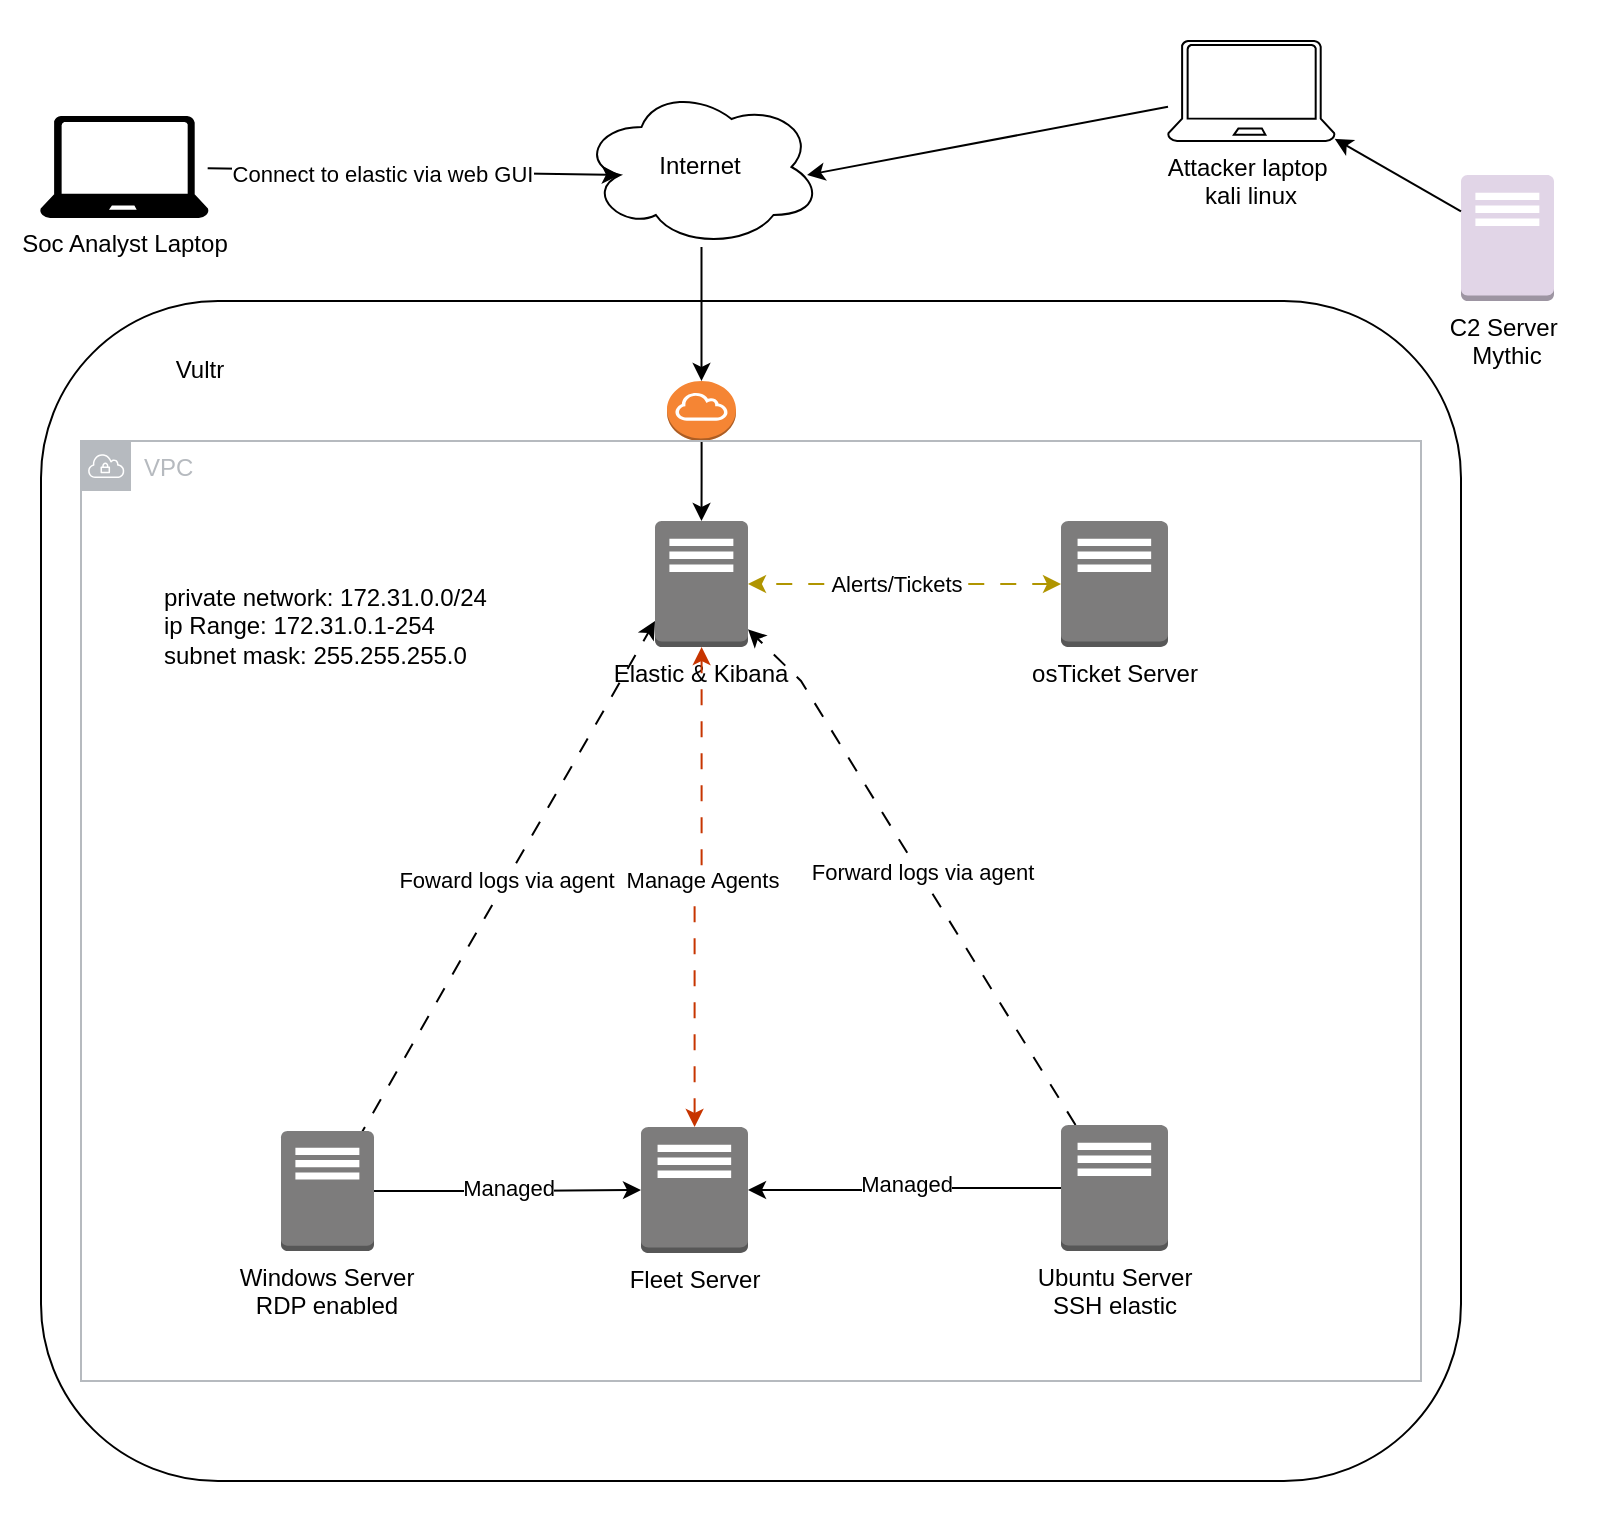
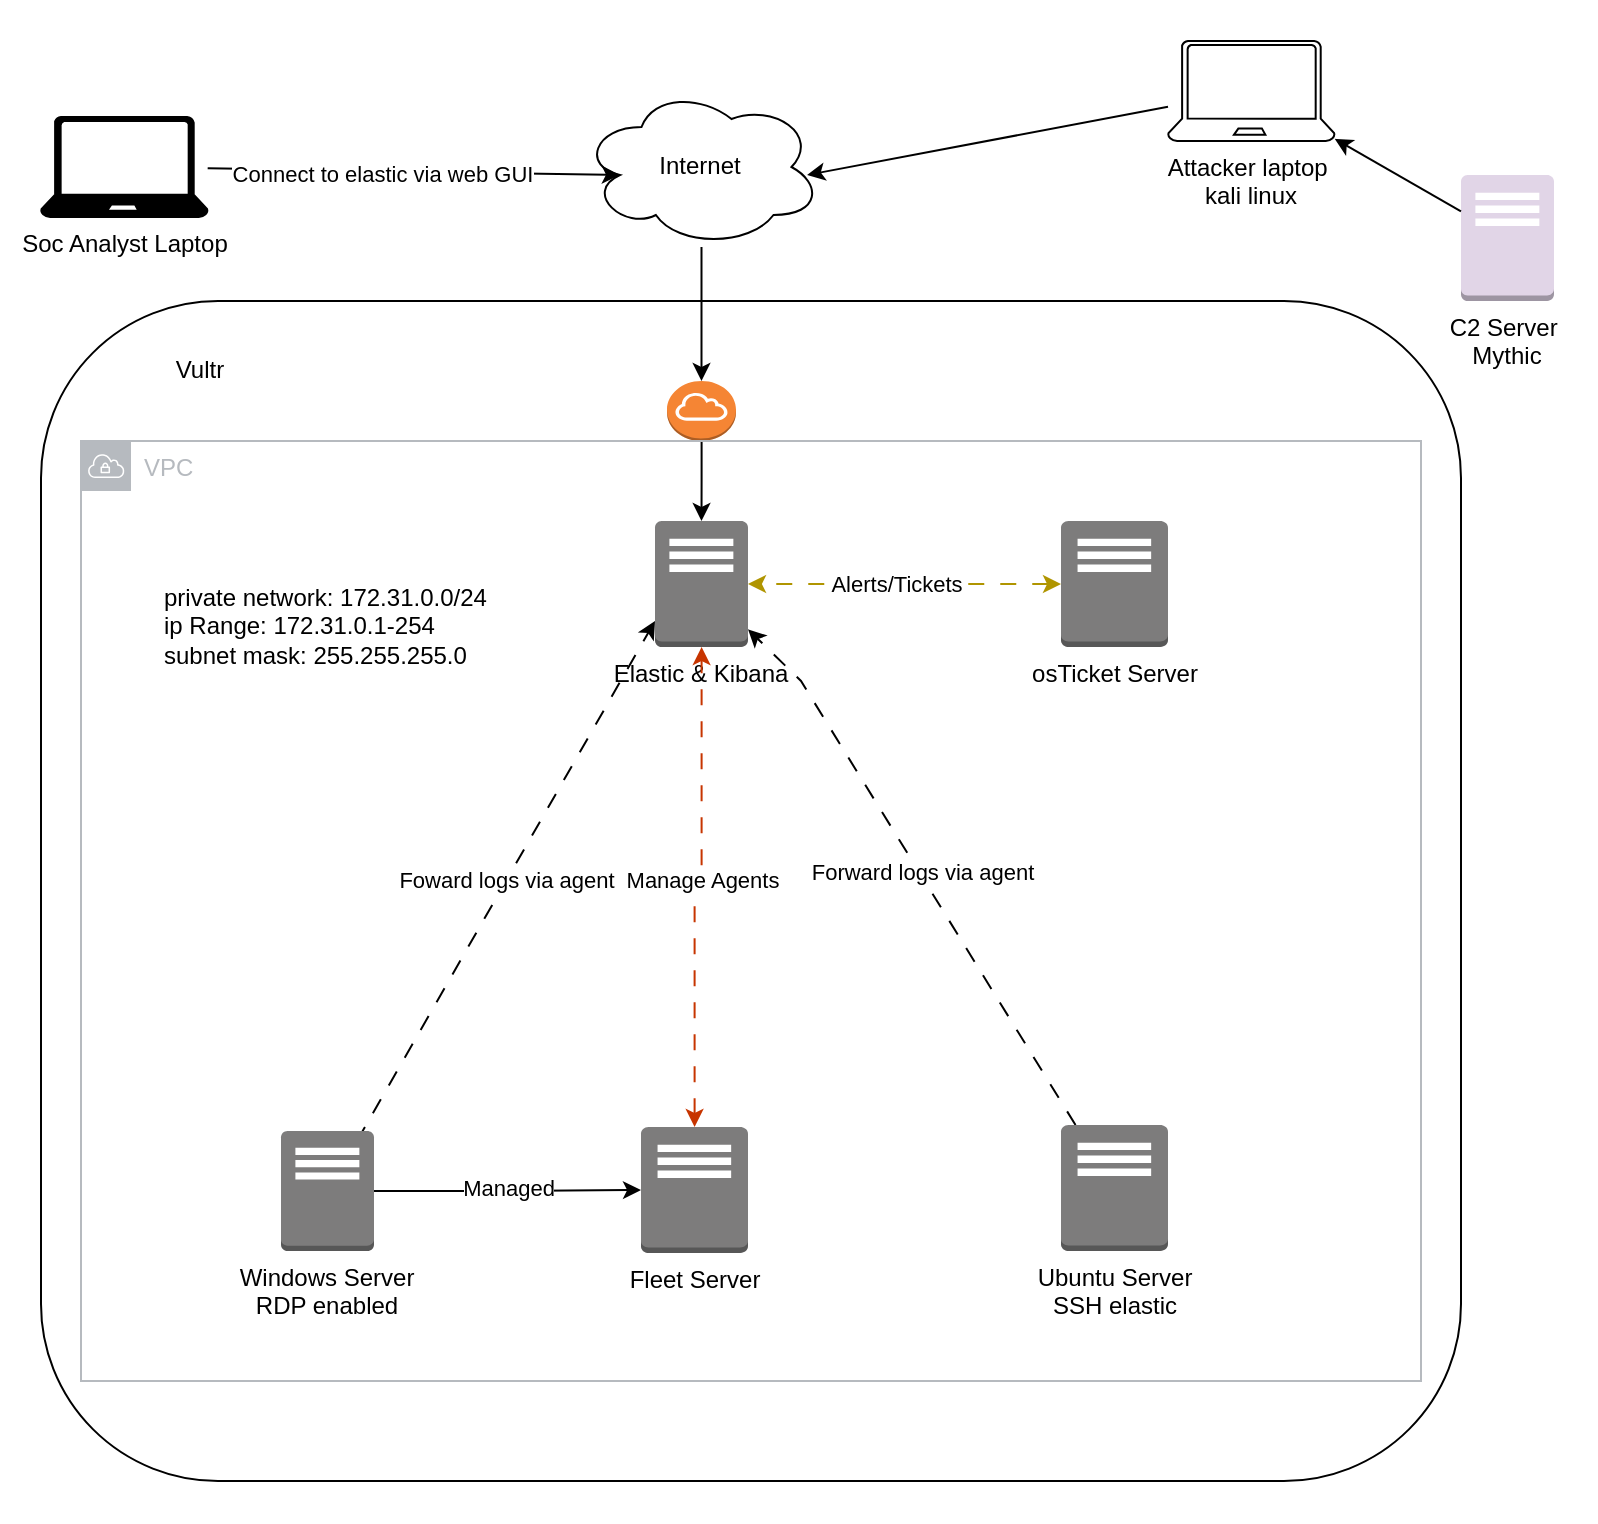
edge "Ubuntu Server SSH elastic" -> "Fleet Server": removed, label "Managed"
